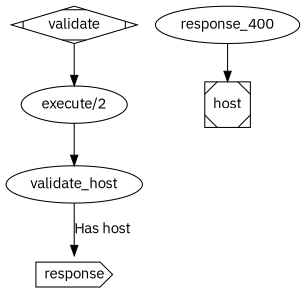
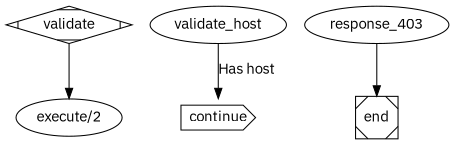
node "response_400": label "response_400" -> "response_403"
node "host": label "host" -> "end"
edge "execute/2" -> "validate_host": removed
node "response": label "response" -> "continue"
